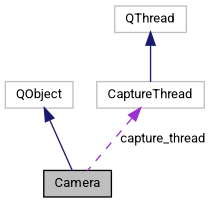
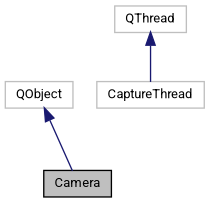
edge "Camera" -> "CaptureThread": removed, label "capture_thread"
